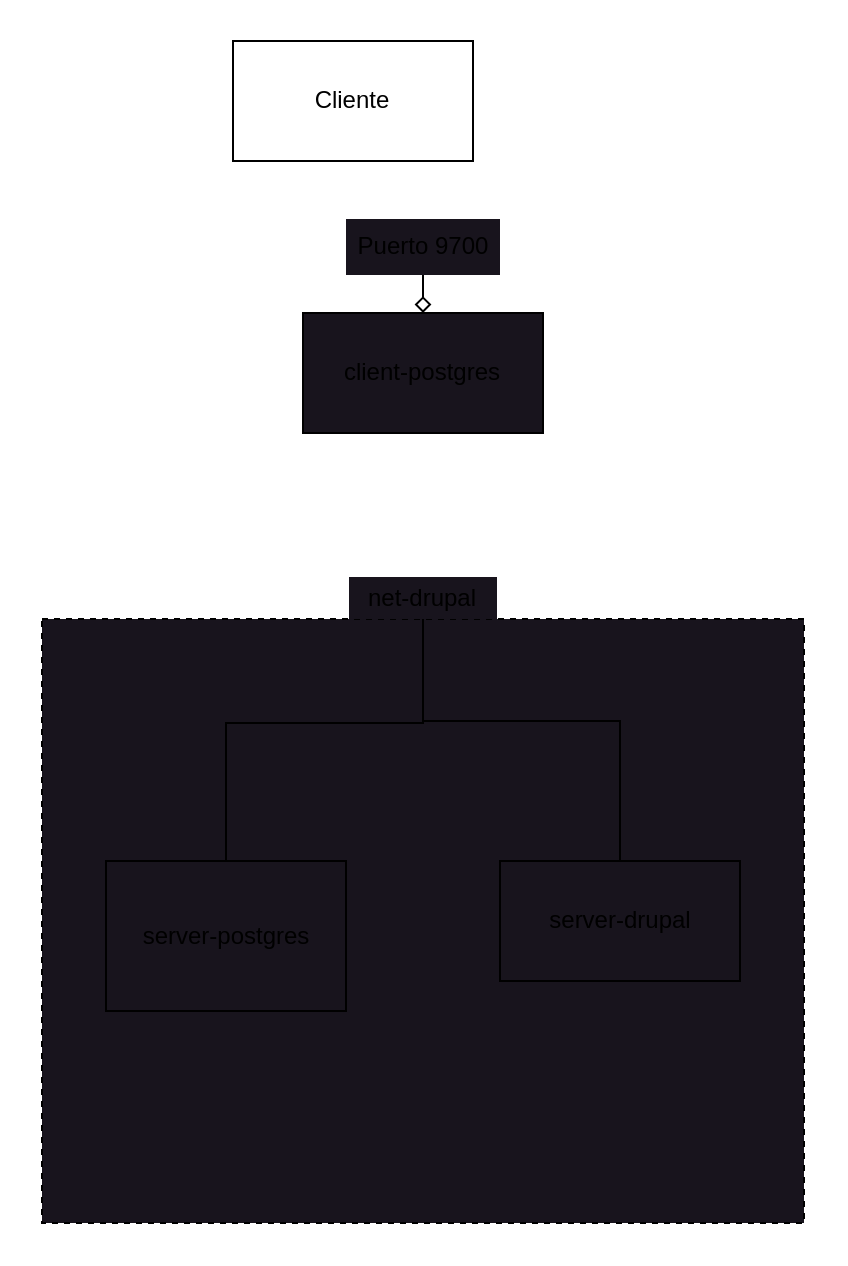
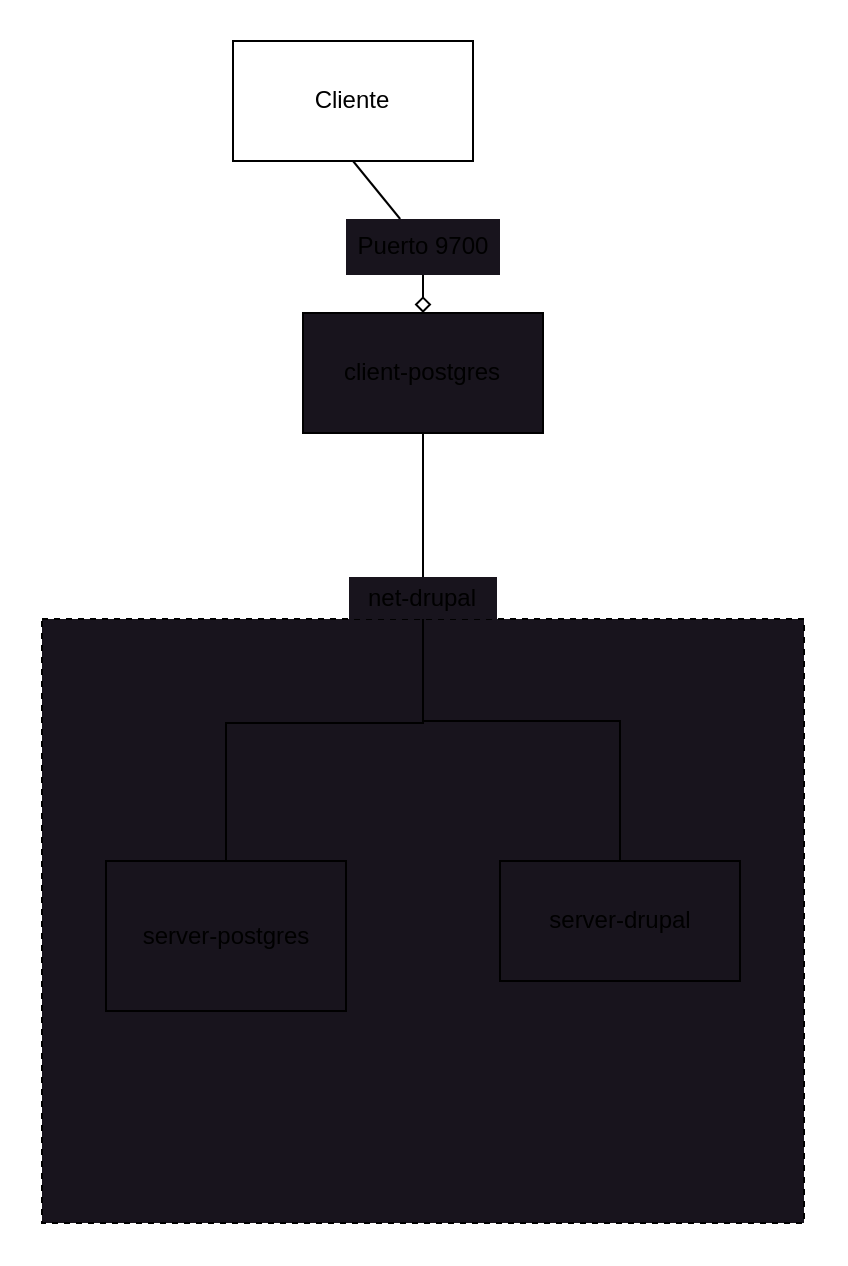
edge "Cliente" -- "Puerto 9700": added
edge "client-postgres" -- "net-drupal": added
